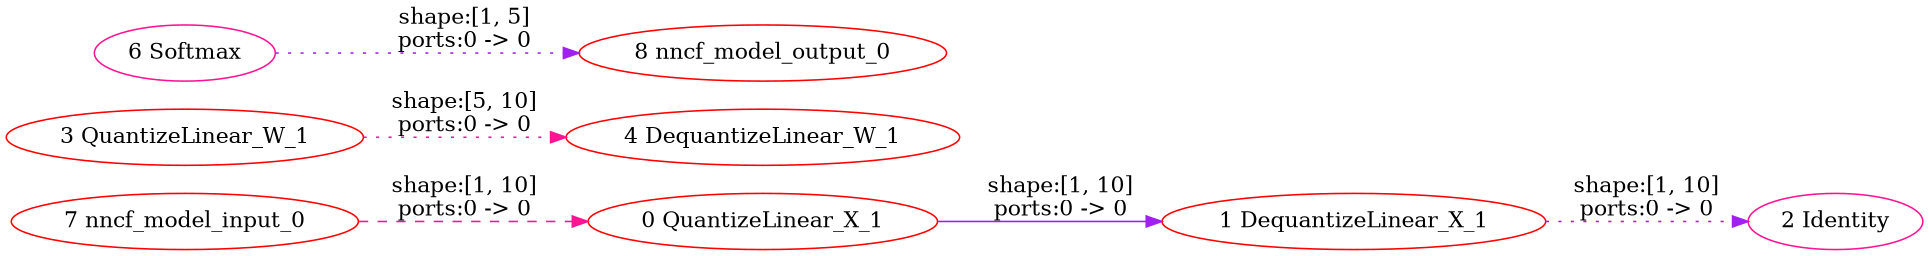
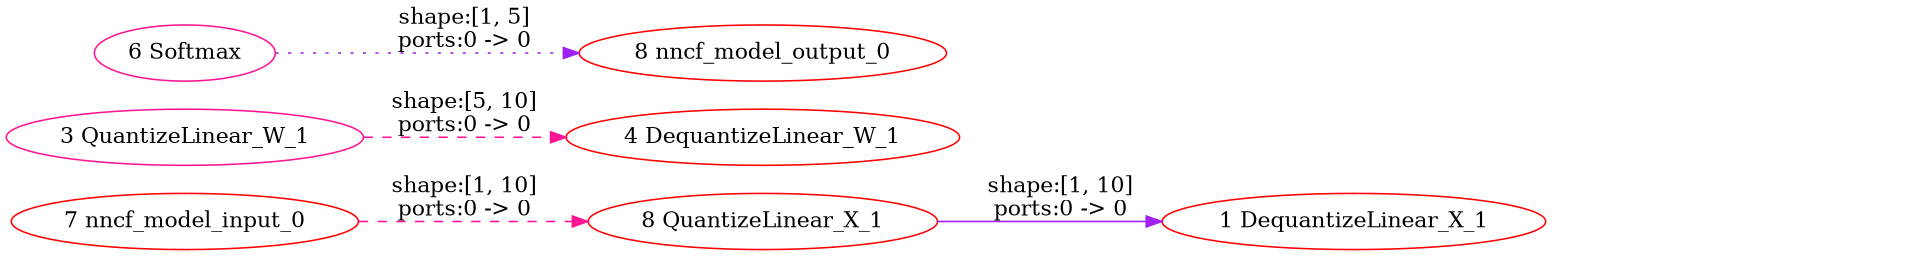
node "3 QuantizeLinear_W_1": color red -> deeppink
edge "3 QuantizeLinear_W_1" -> "4 DequantizeLinear_W_1": style dotted -> dashed
node "0 QuantizeLinear_X_1": label "0 QuantizeLinear_X_1" -> "8 QuantizeLinear_X_1"
node "2 Identity": removed
